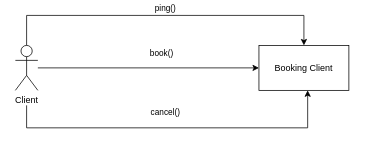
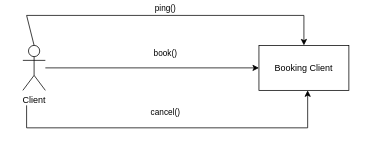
node "Client": moved (27, 68) -> (34, 68)
